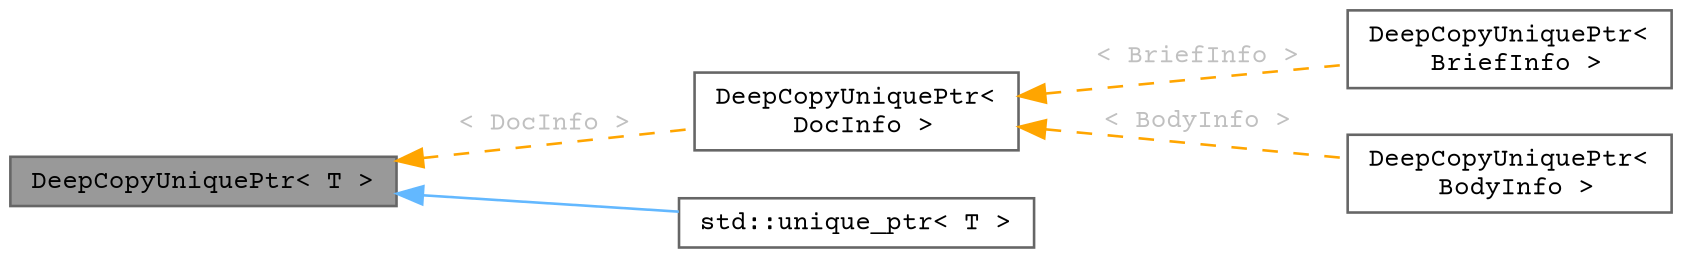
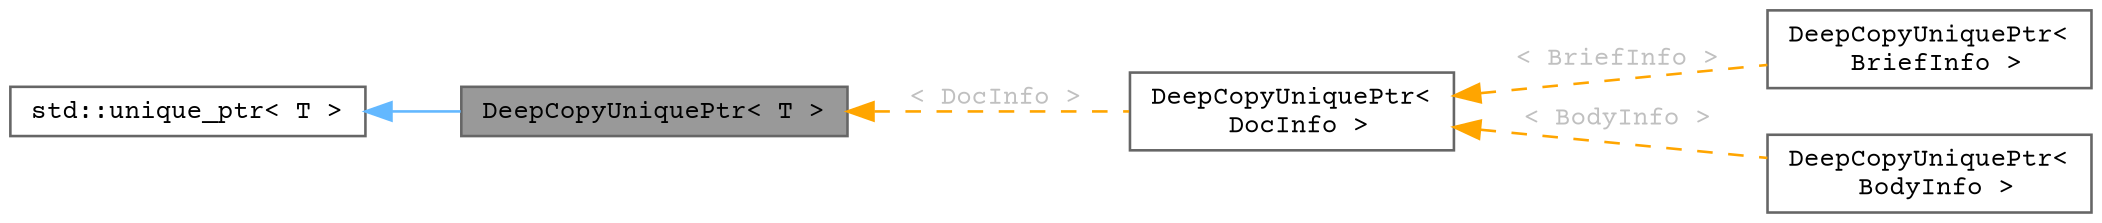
edge "std::unique_ptr< T >" -> "DeepCopyUniquePtr< T >": reversed
